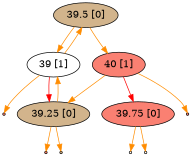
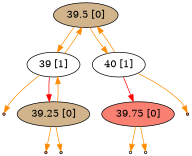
node "40 [1]": fillcolor salmon -> white
edge "40 [1]" -> "39.25 [0]": now "40 [1]" -> "39.5 [0]"
